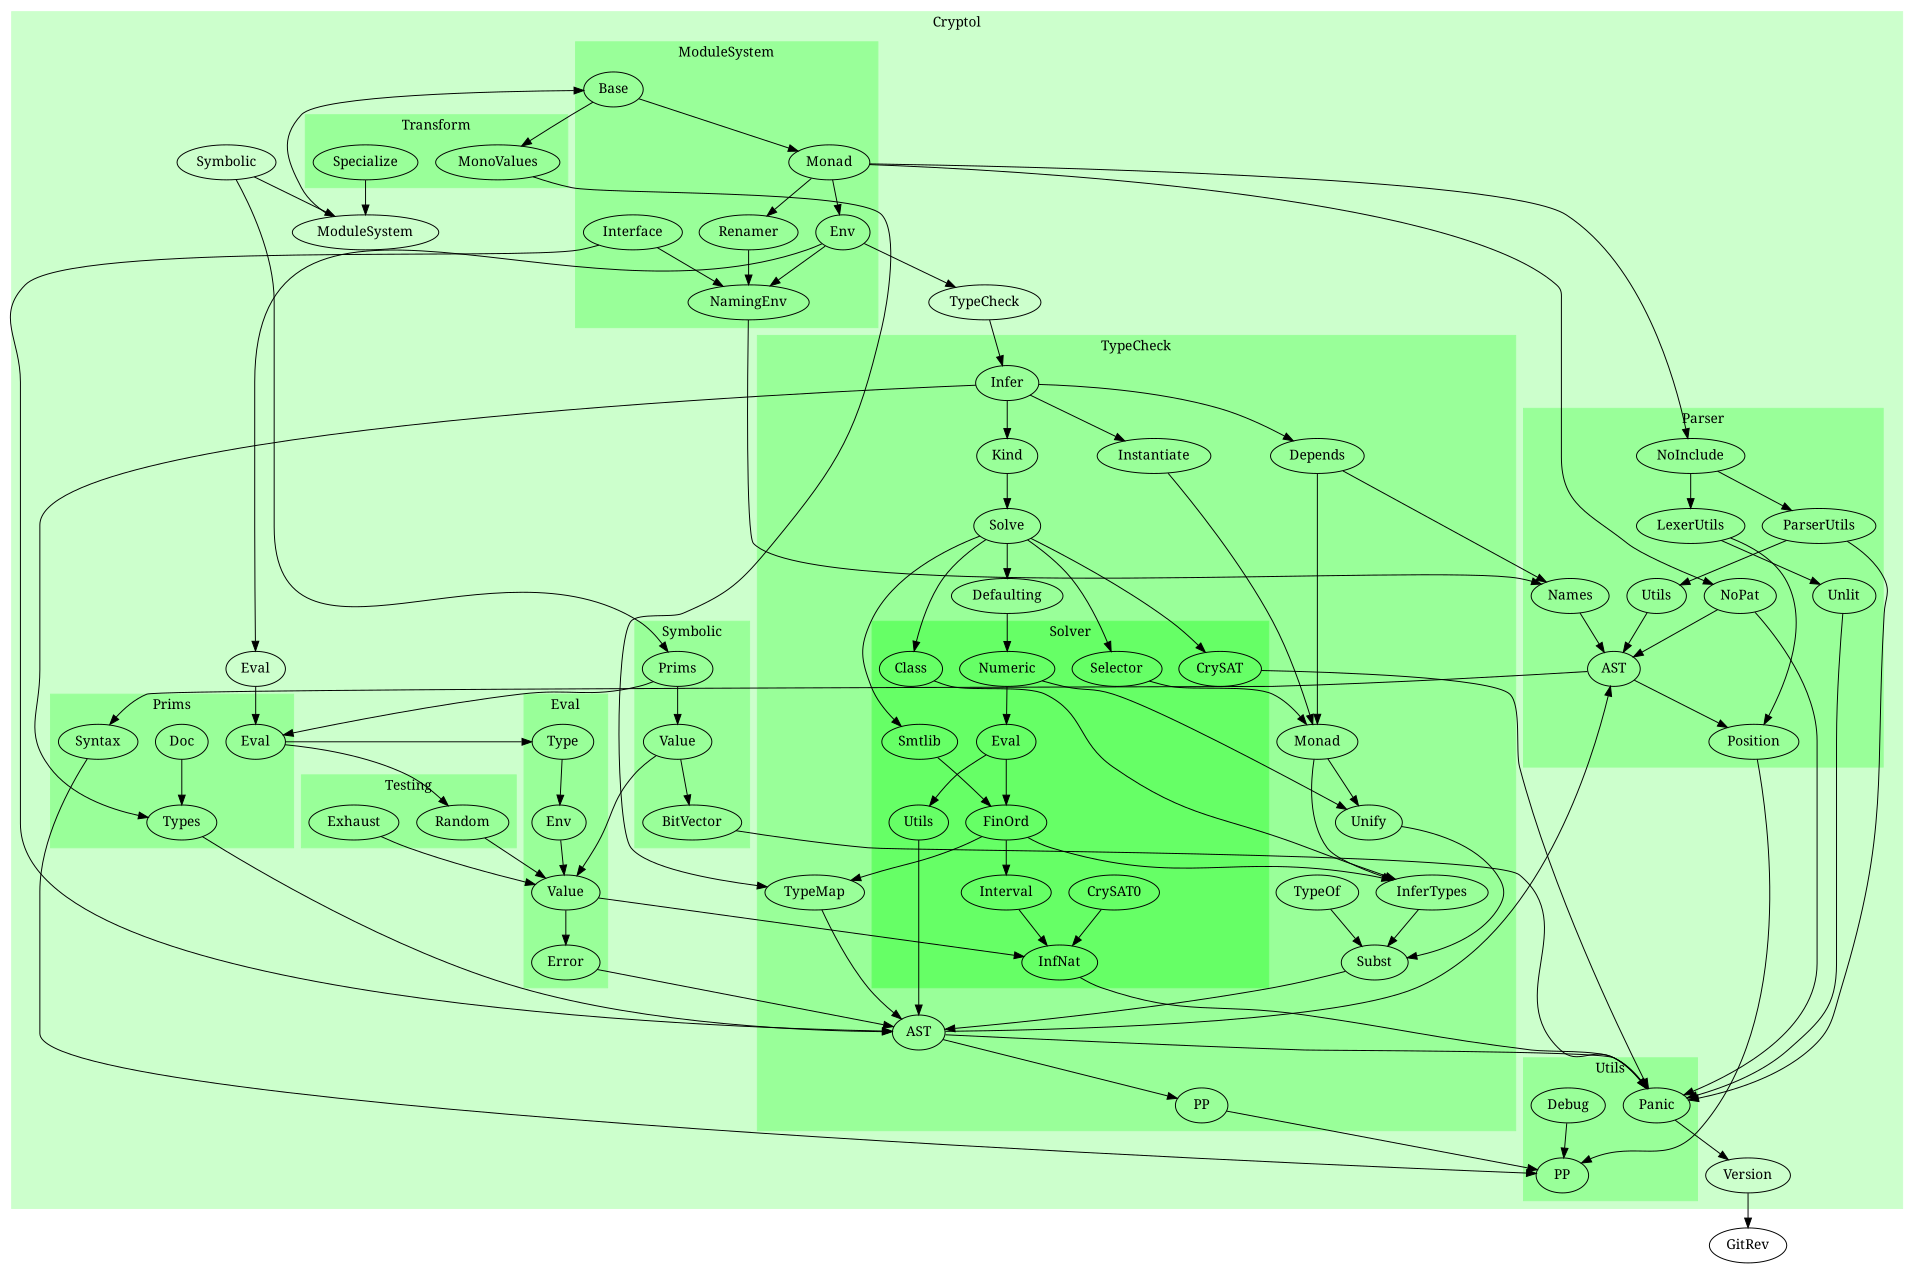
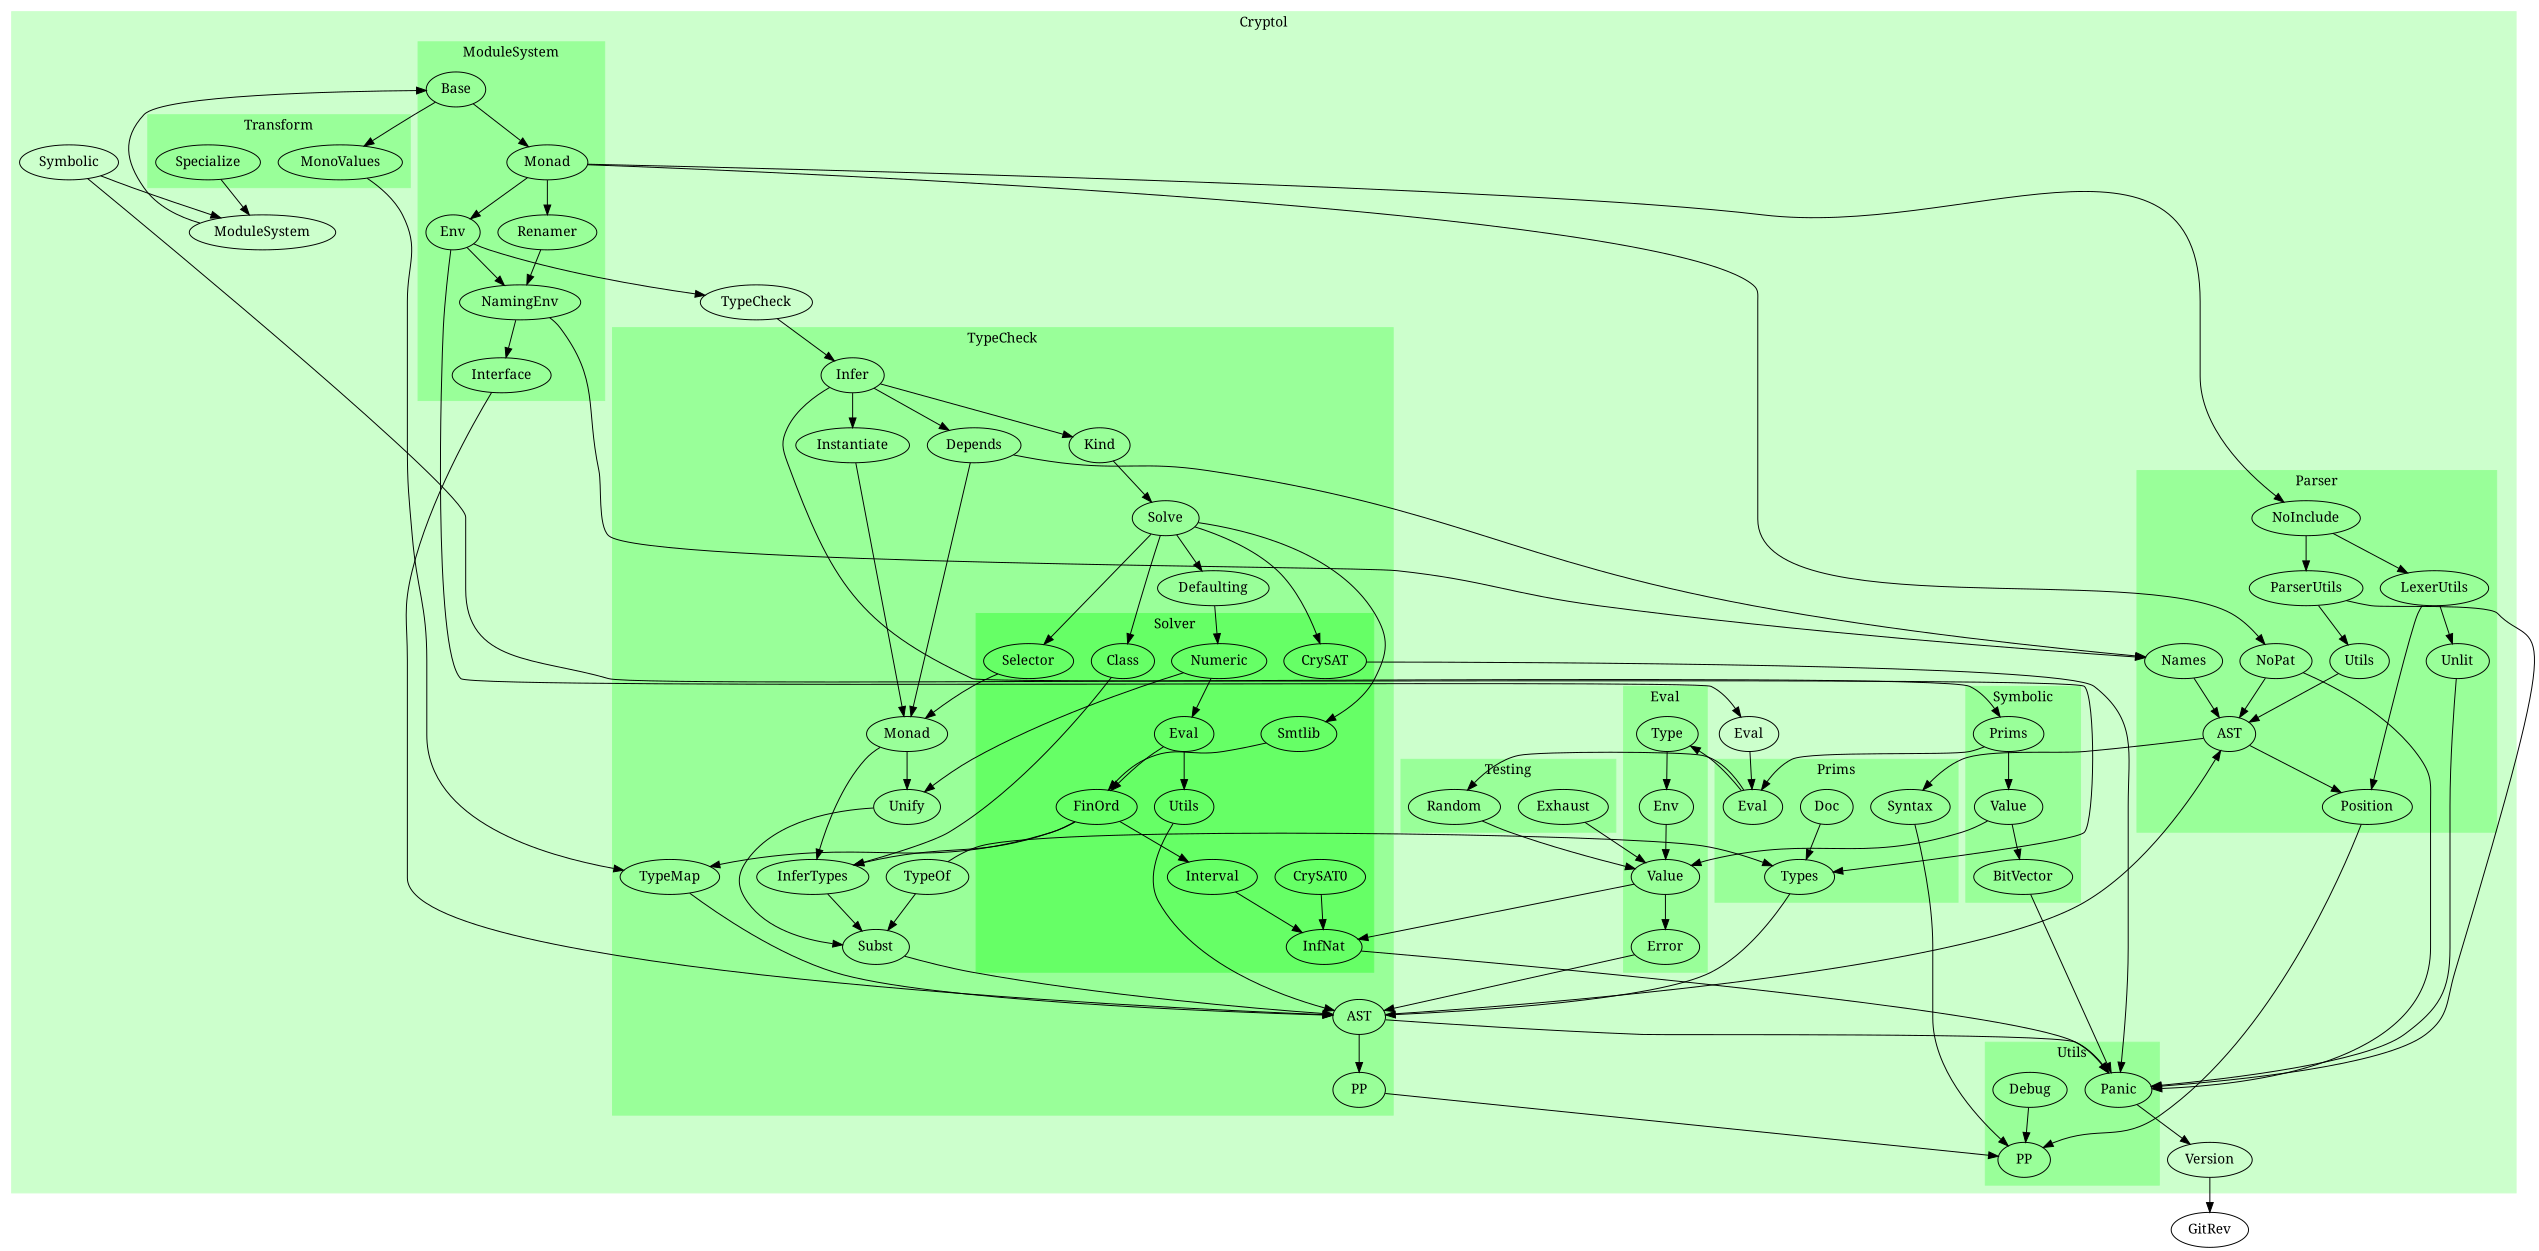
edge "Interface" -> "NamingEnv": reversed
edge "TypeOf" -> "Types": added
